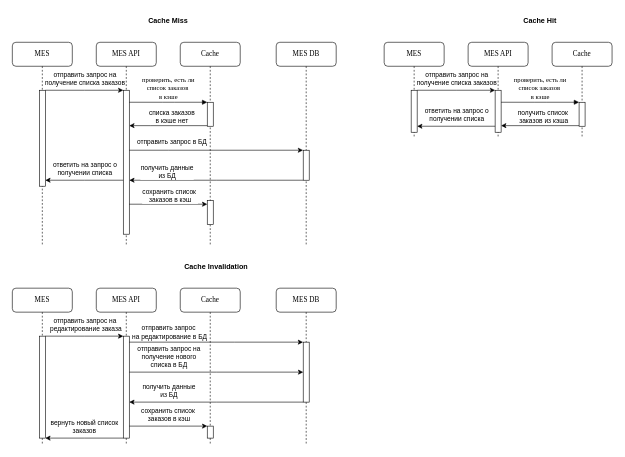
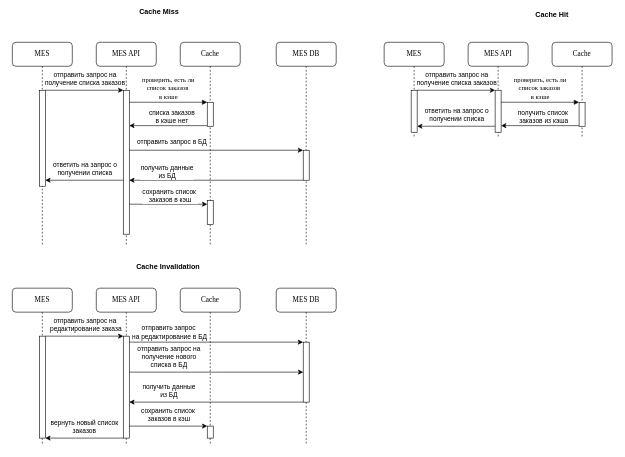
node "Cache Miss": moved (168, 21) -> (159, 12)
node "Cache Hit": moved (540, 21) -> (552, 15)
node "Cache Invalidation": moved (216, 267) -> (168, 267)
